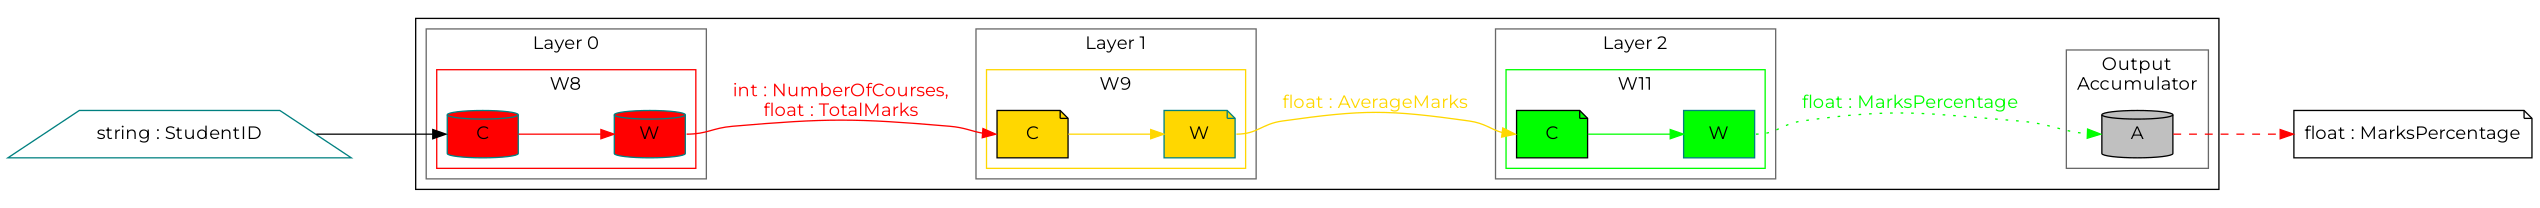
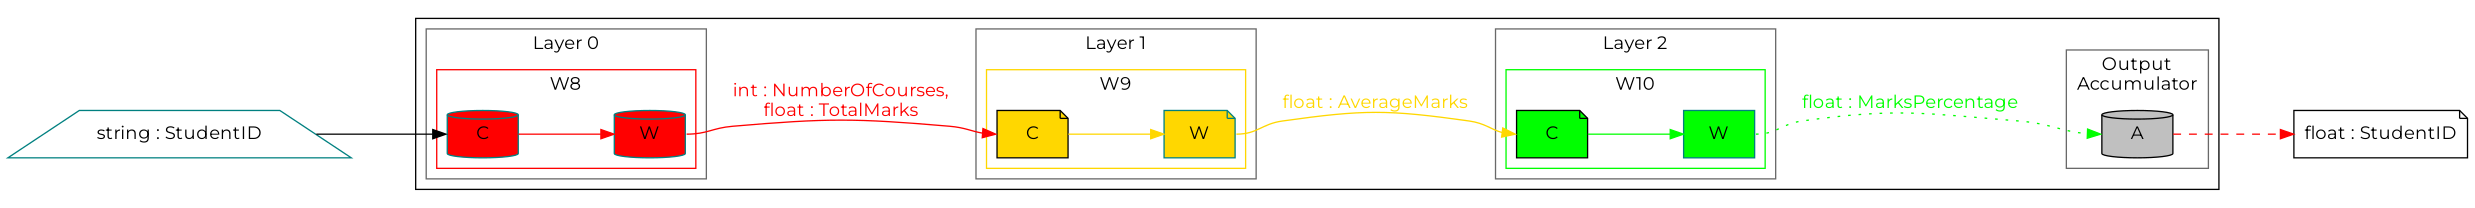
cluster "W11": label "W11" -> "W10"
node "float : MarksPercentage": label "float : MarksPercentage" -> "float : StudentID"
